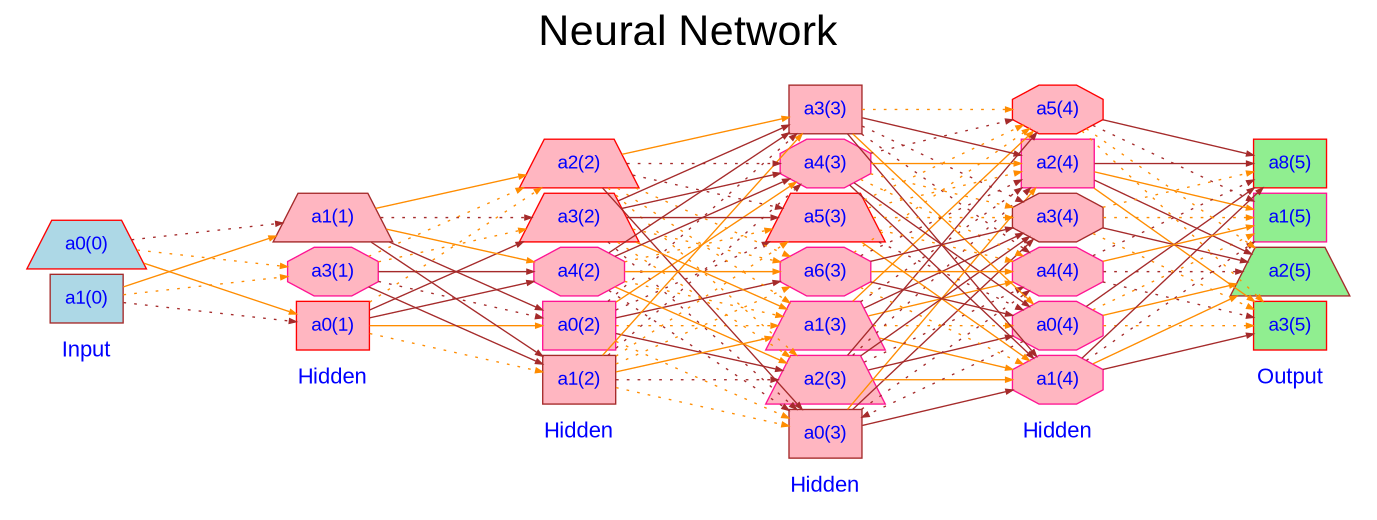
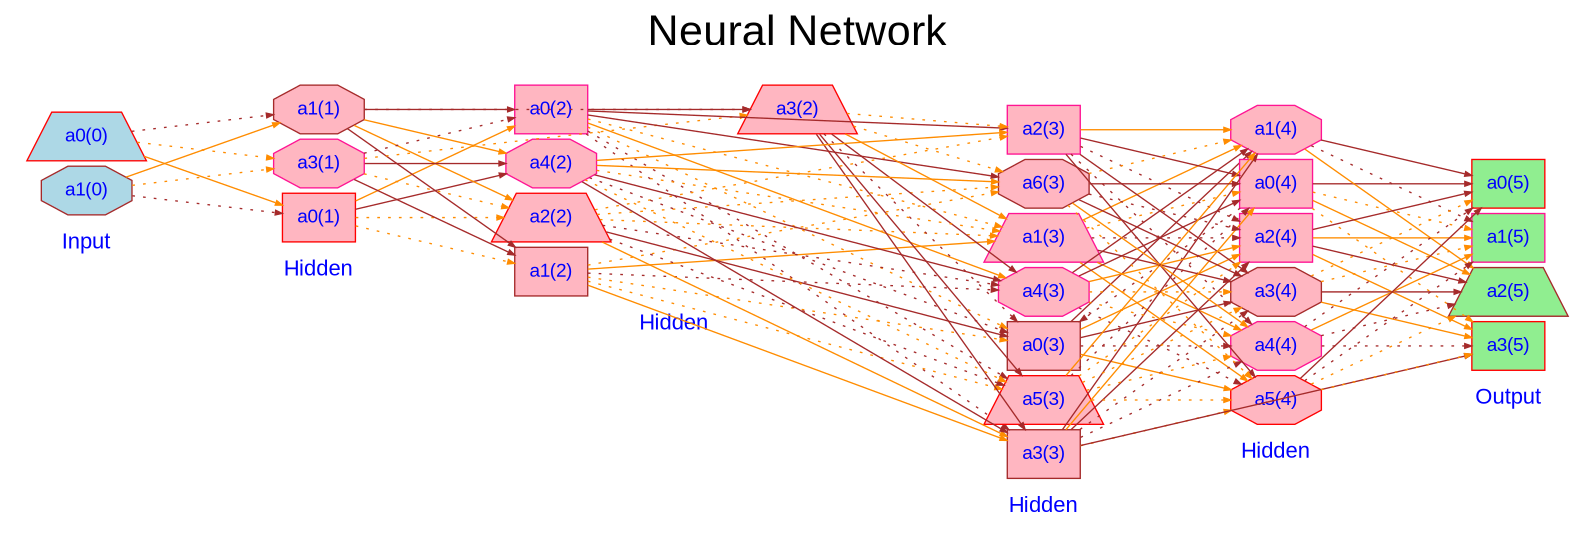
node "a8(5)": label "a8(5)" -> "a0(5)"
node "a1(1)": shape trapezium -> octagon
edge "a0(1)" -> "a3(2)": now "a0(2)" -> "a3(2)"
edge "a3(4)" -> "a3(5)": style dotted -> solid
node "a6(3)": color deeppink -> brown
node "a1(0)": shape box -> octagon
node "a0(4)": shape octagon -> box
edge "a1(4)" -> "a3(5)": now "a3(3)" -> "a3(5)"
edge "a0(3)" -> "a5(4)": added
edge "a1(2)" -> "a2(3)": removed
node "a2(3)": shape trapezium -> box
